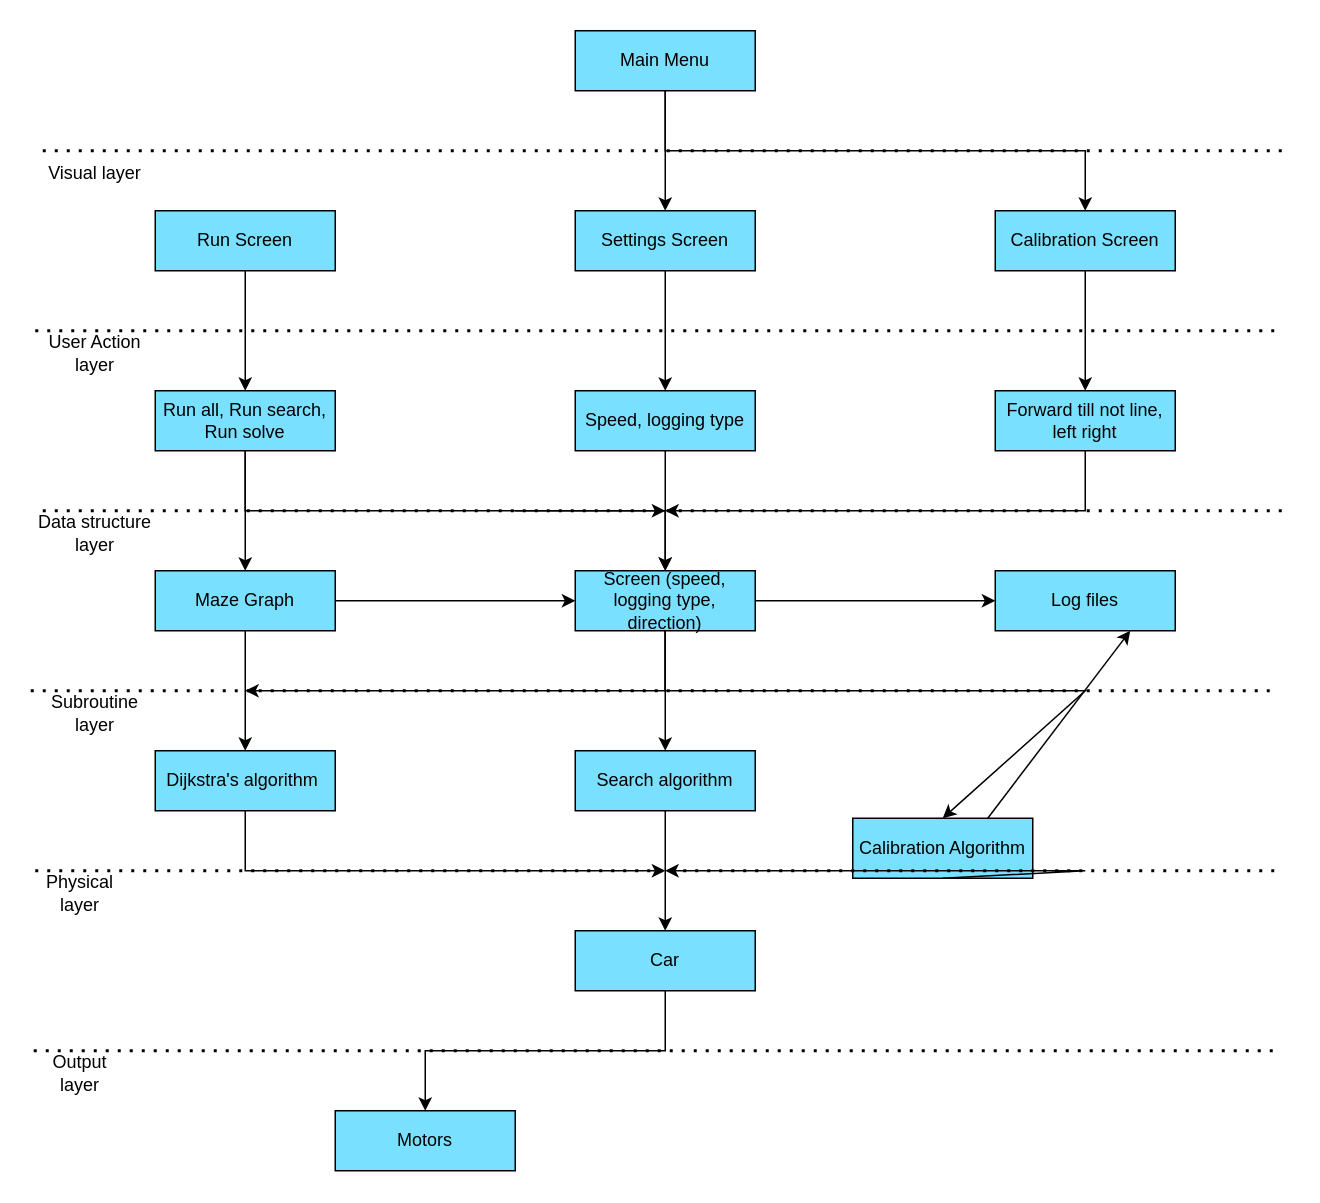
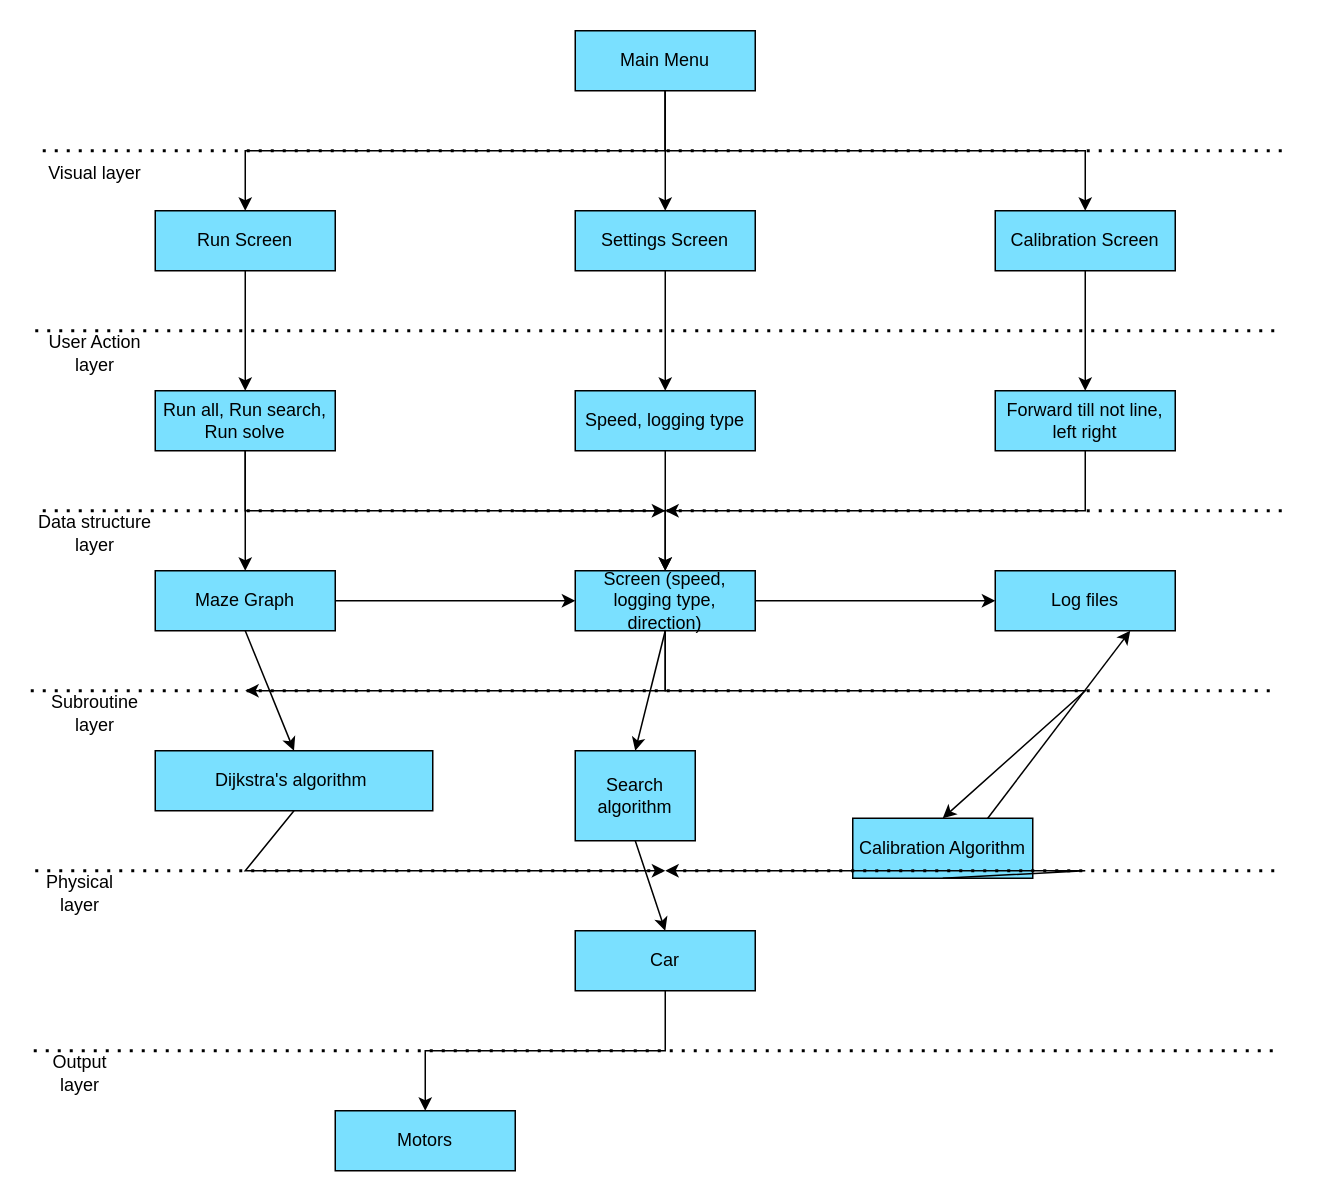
edge "Main Menu" -> "Run Screen": added
node "Dijkstra's algorithm": size 180x60 -> 278x60
node "Search algorithm": size 180x60 -> 120x90
